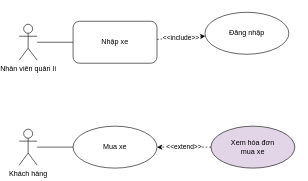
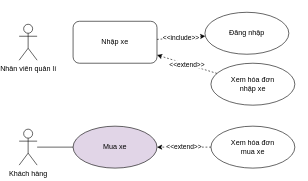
edge "Nhân viên quản lí" -- "Nhập xe": removed
edge "Xem hóa đơn nhập xe" -> "Nhập xe": added, label "<<extend>>"
node "Xem hóa đơn nhập xe": added
node "Mua xe": fillcolor #ffffff -> #e1d5e7
node "Xem hóa đơn mua xe": fillcolor #e1d5e7 -> #ffffff
